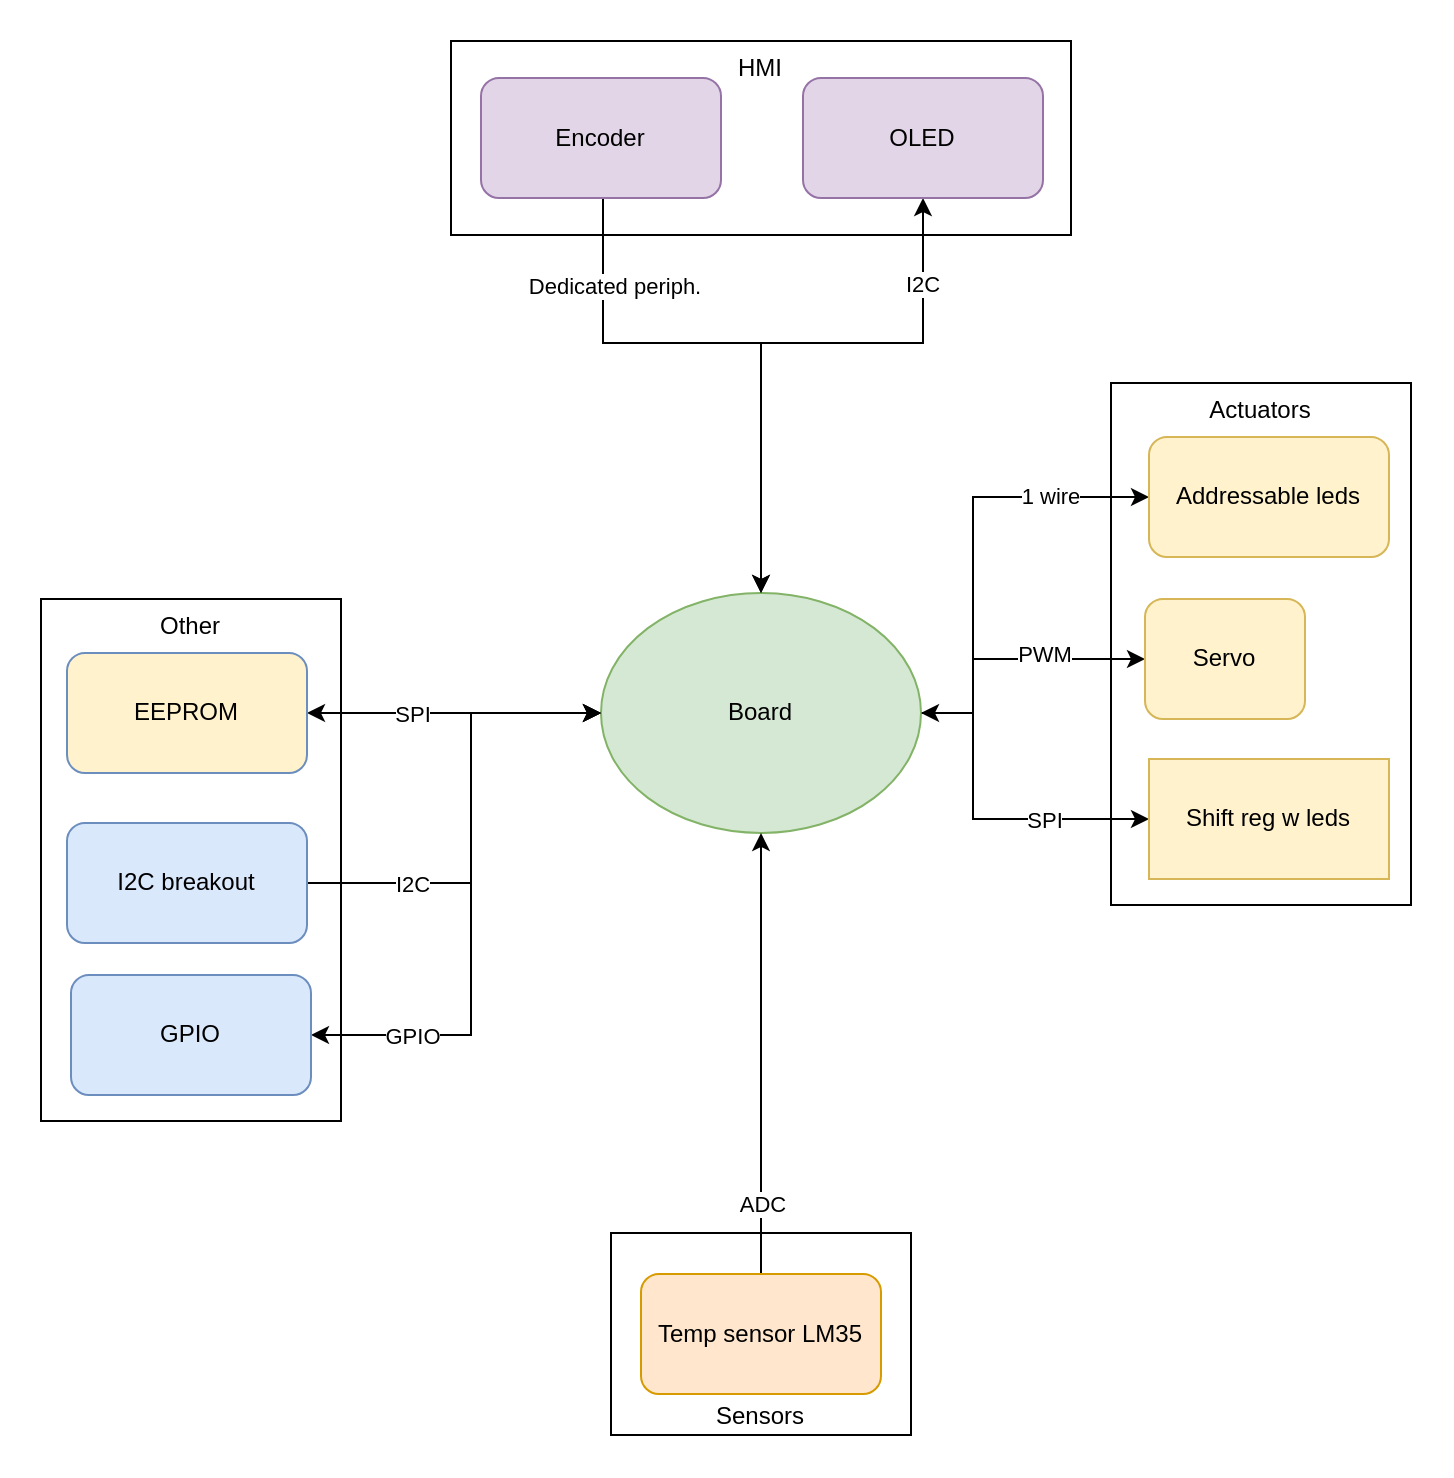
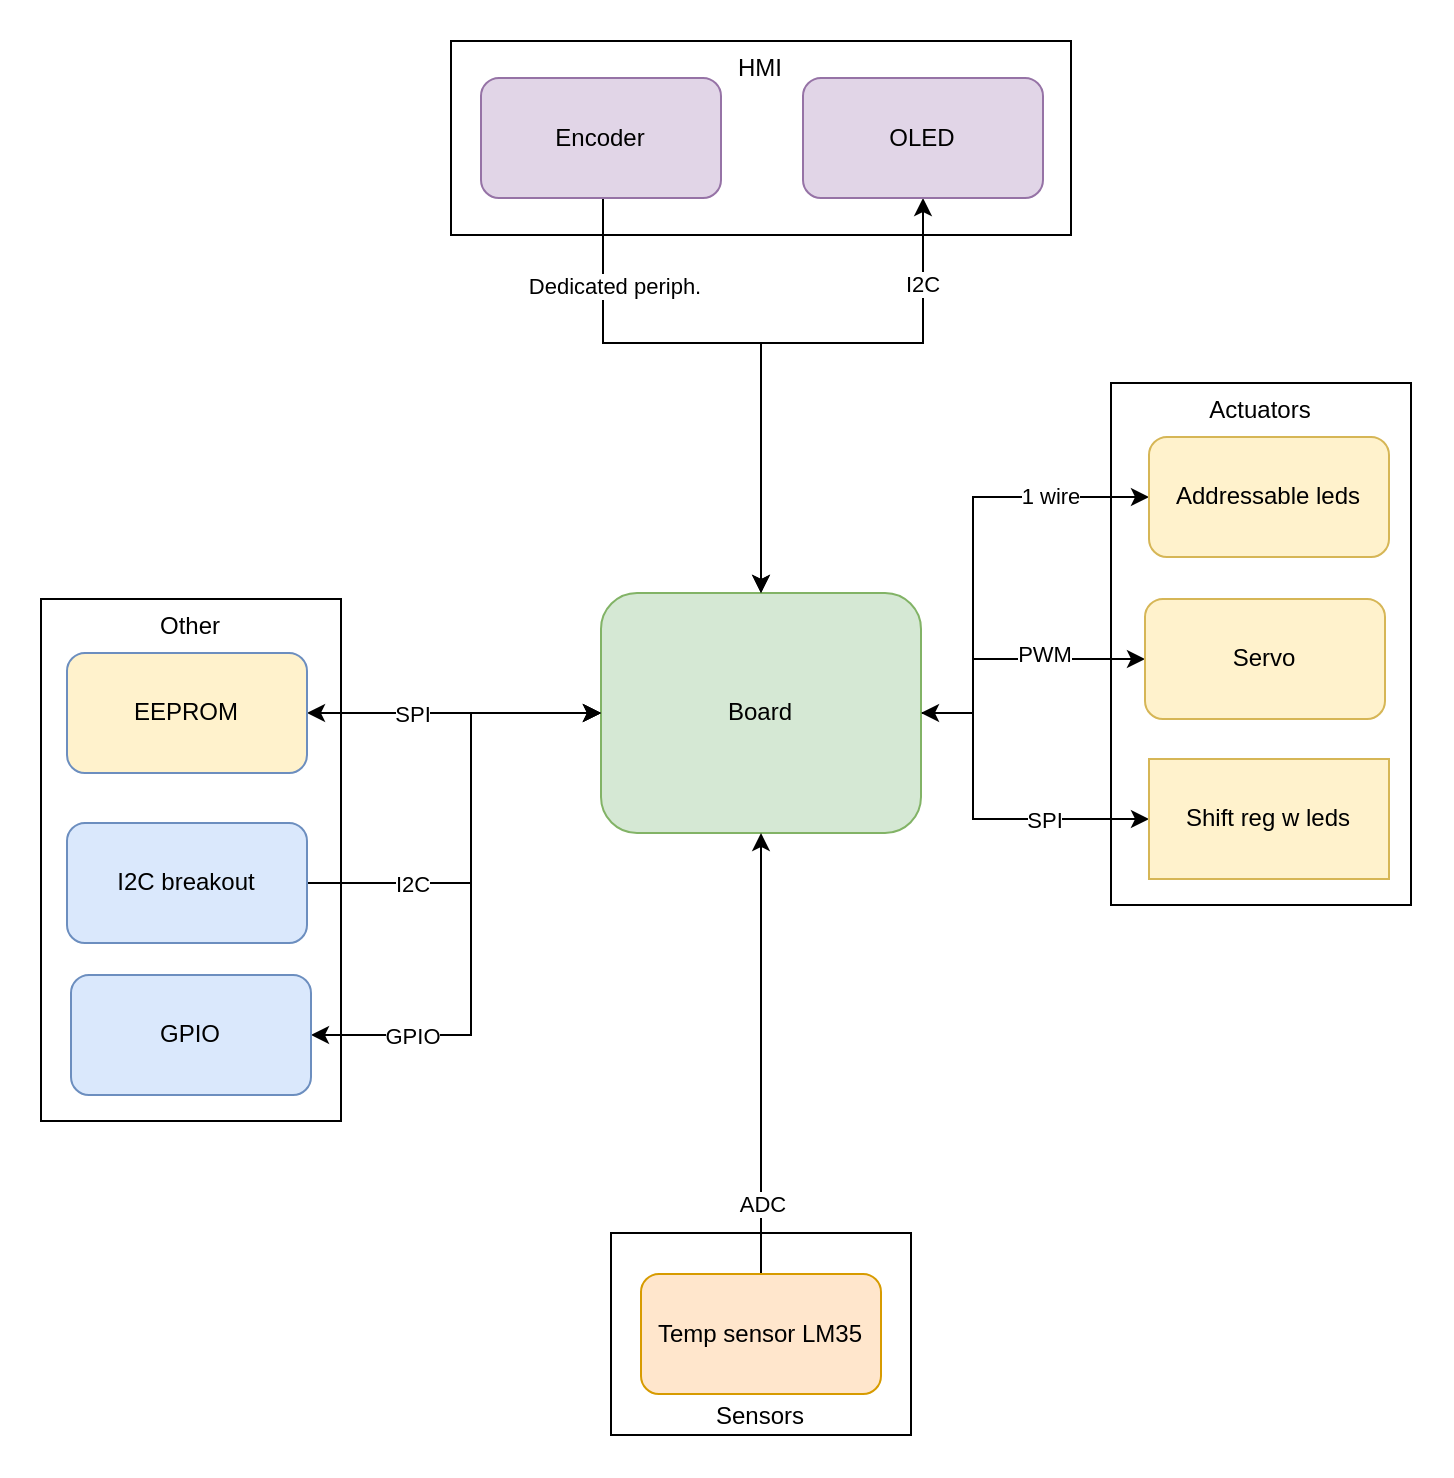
node "Servo": size 160x120 -> 240x120
node "Board": shape ellipse -> rounded rectangle
